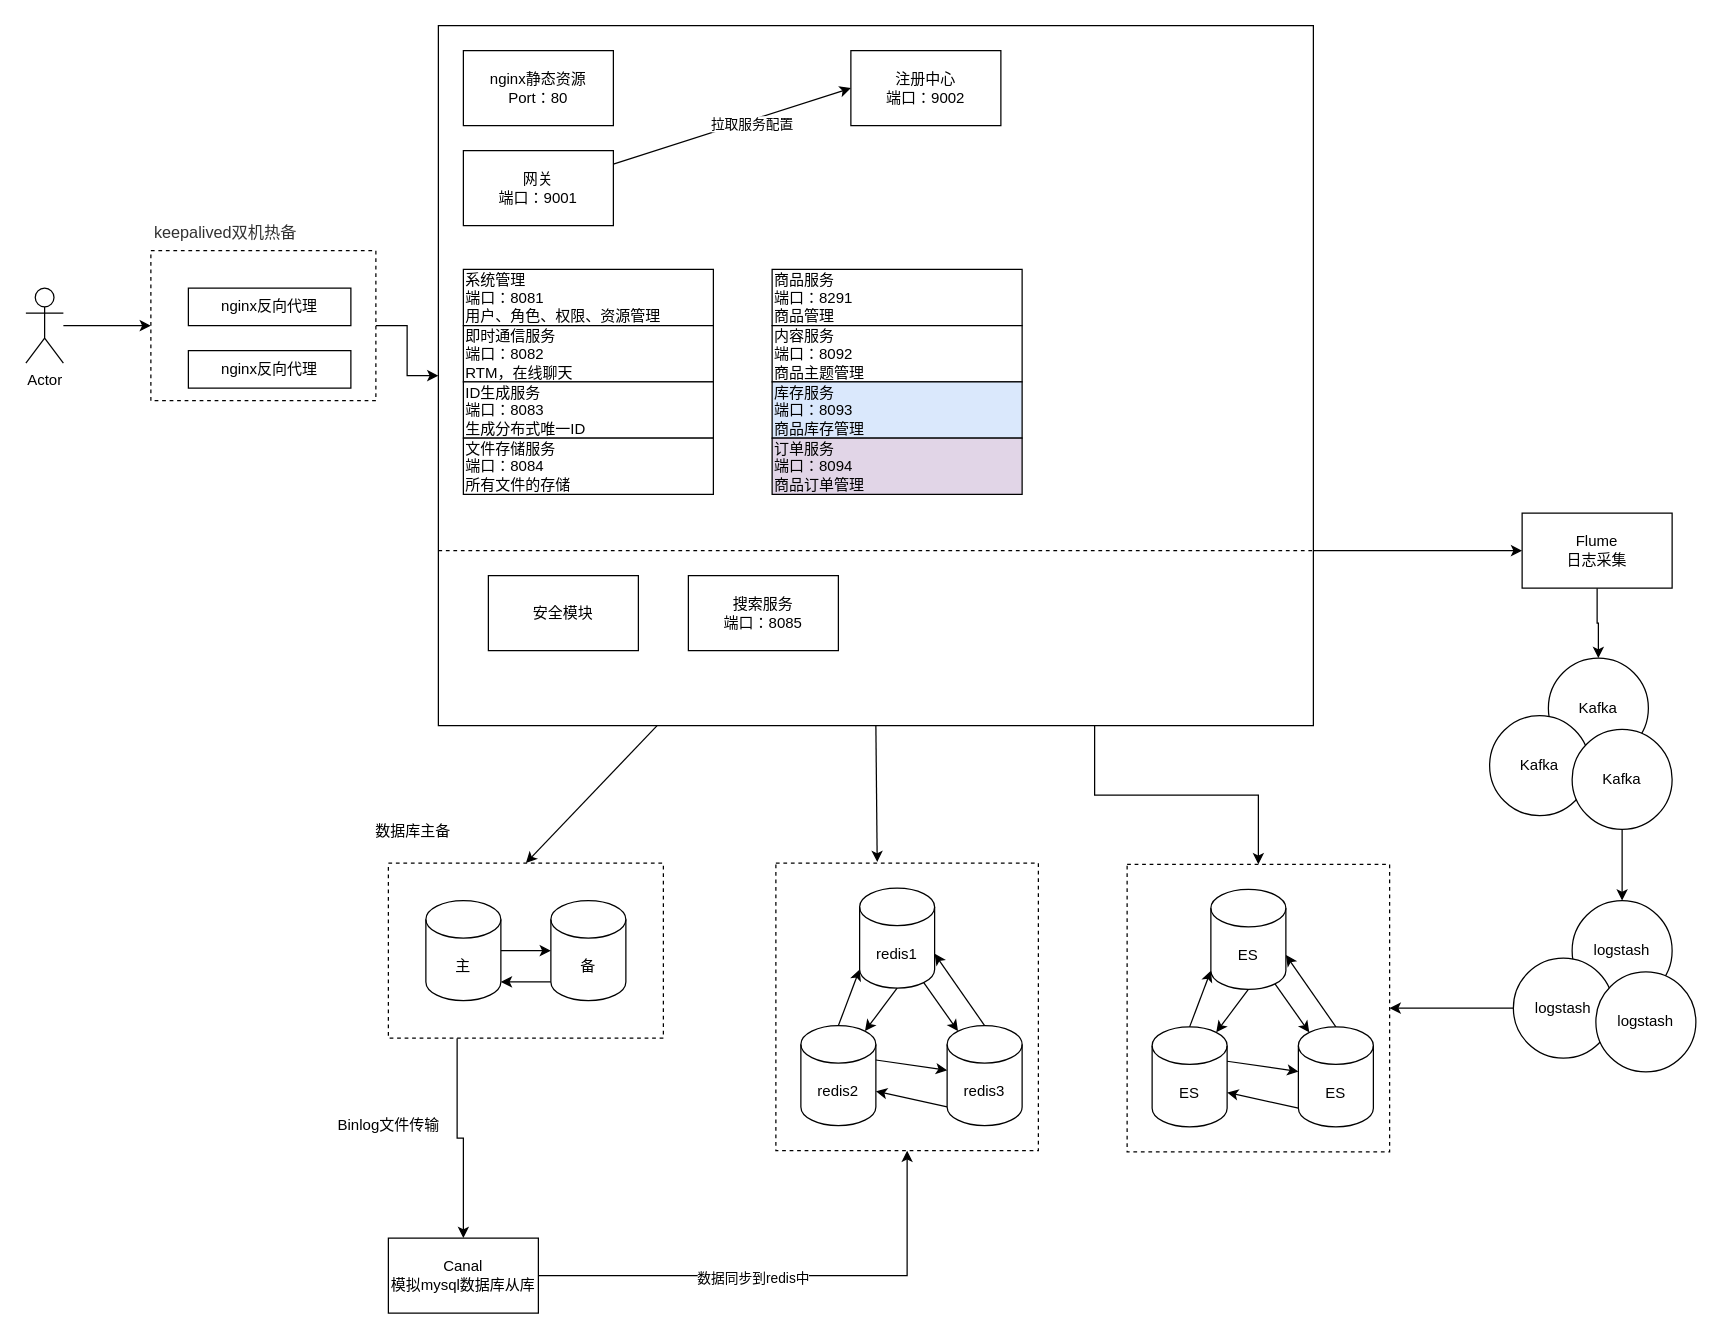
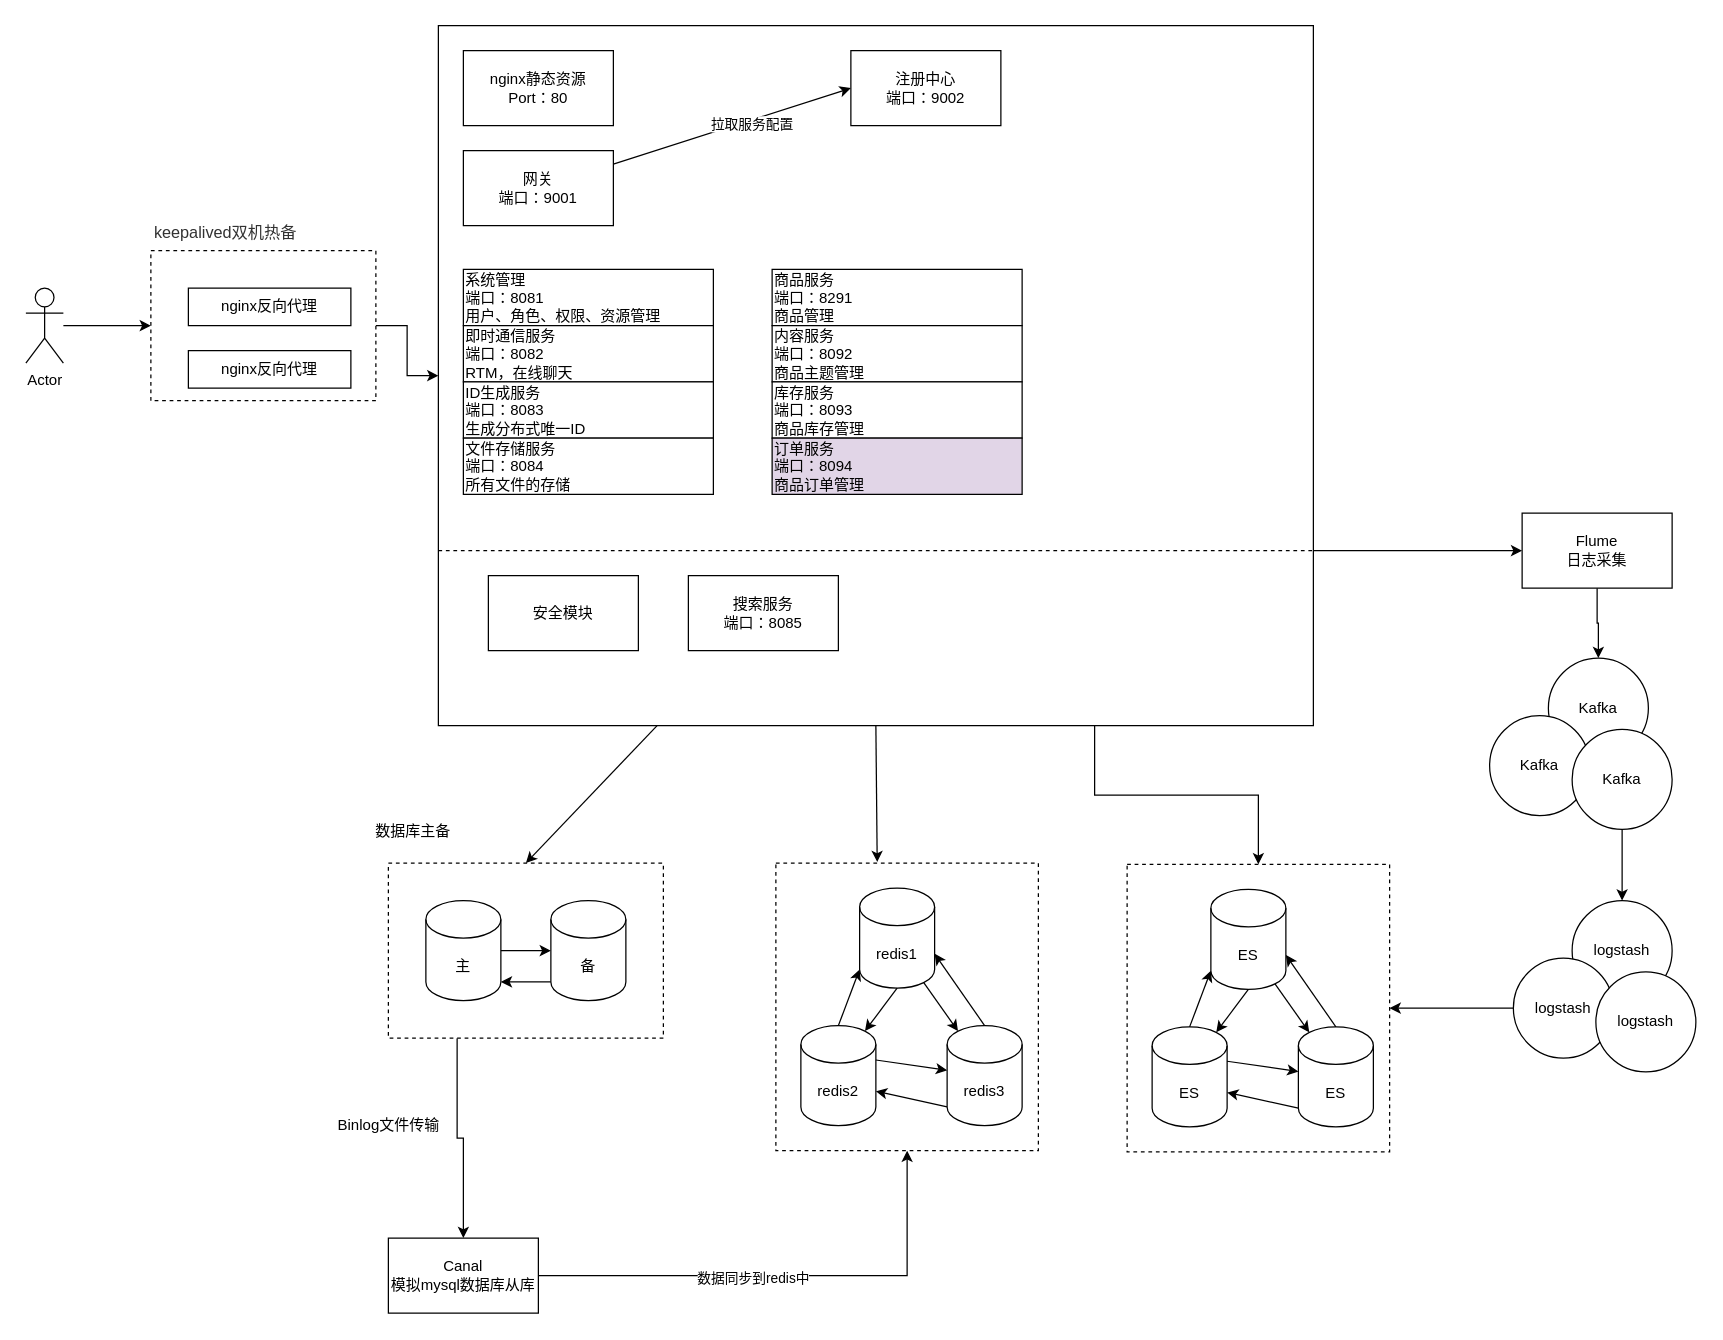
node "库存服务 端口：8093 商品库存管理": fillcolor #dae8fc -> #ffffff
